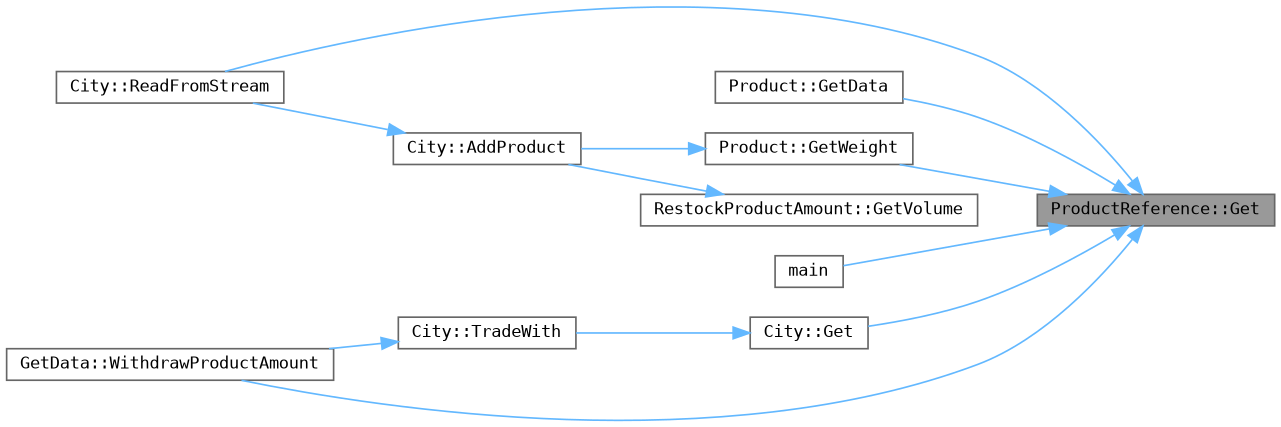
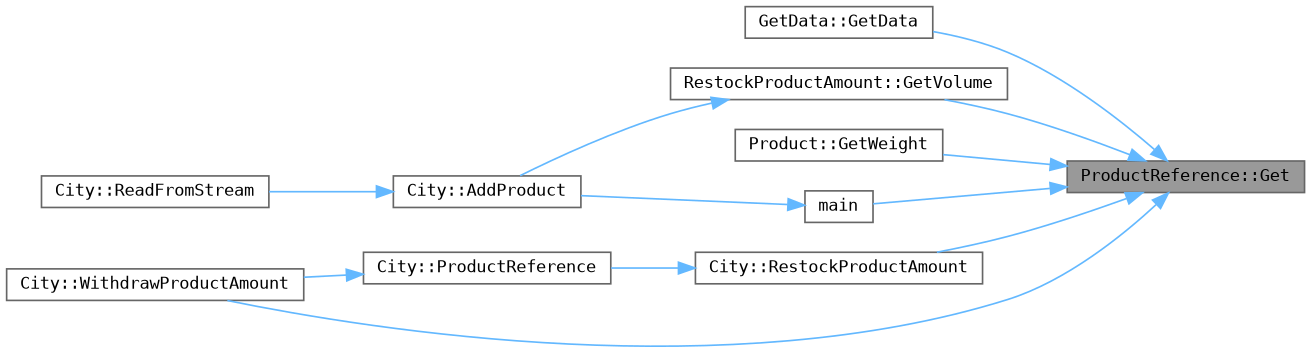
edge "City::ReadFromStream" -> "ProductReference::Get": now "RestockProductAmount::GetVolume" -> "ProductReference::Get"
node "Product::GetData": label "Product::GetData" -> "GetData::GetData"
edge "City::AddProduct" -> "Product::GetWeight": now "City::AddProduct" -> "main"
node "City::TradeWith": label "City::TradeWith" -> "City::ProductReference"
node "City::Get": label "City::Get" -> "City::RestockProductAmount"
node "GetData::WithdrawProductAmount": label "GetData::WithdrawProductAmount" -> "City::WithdrawProductAmount"
